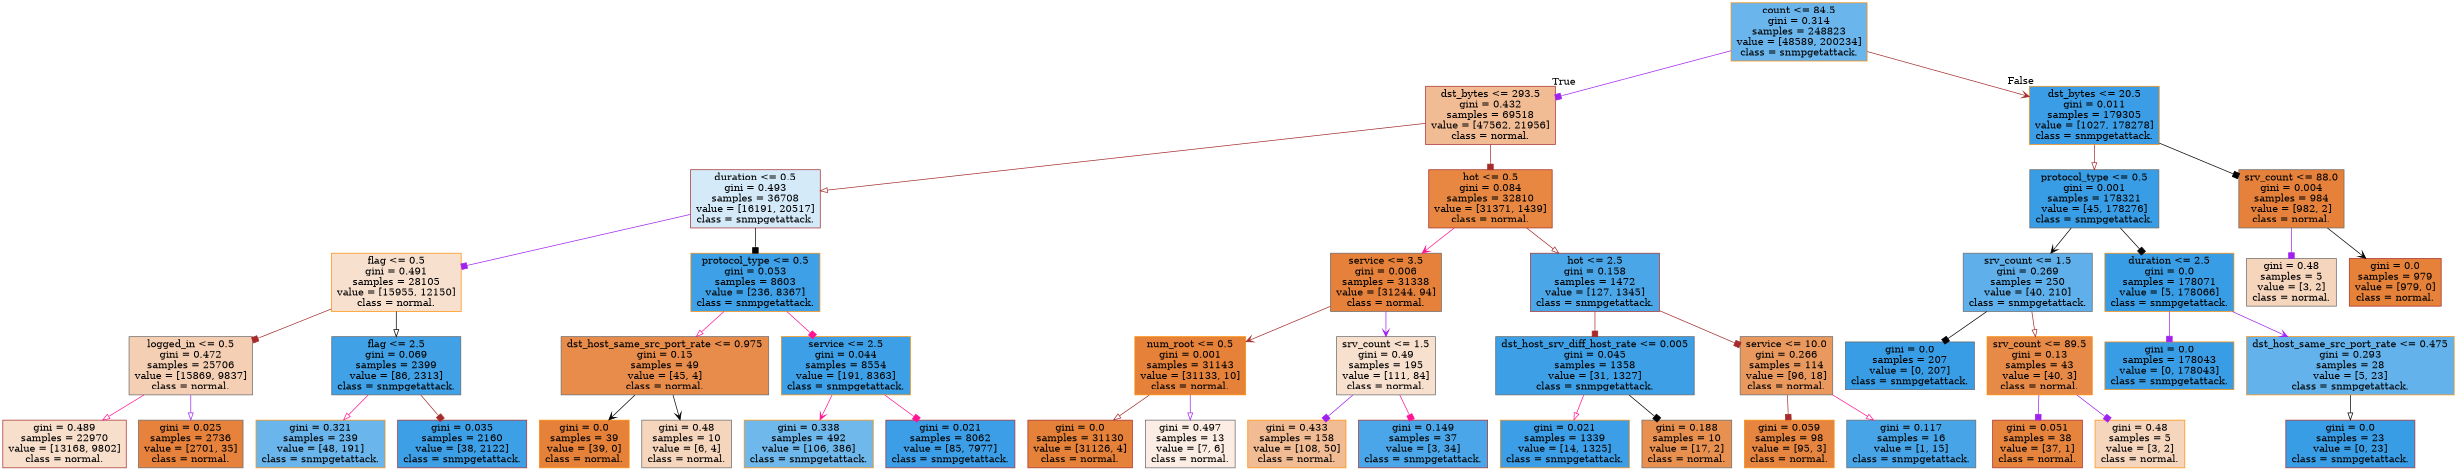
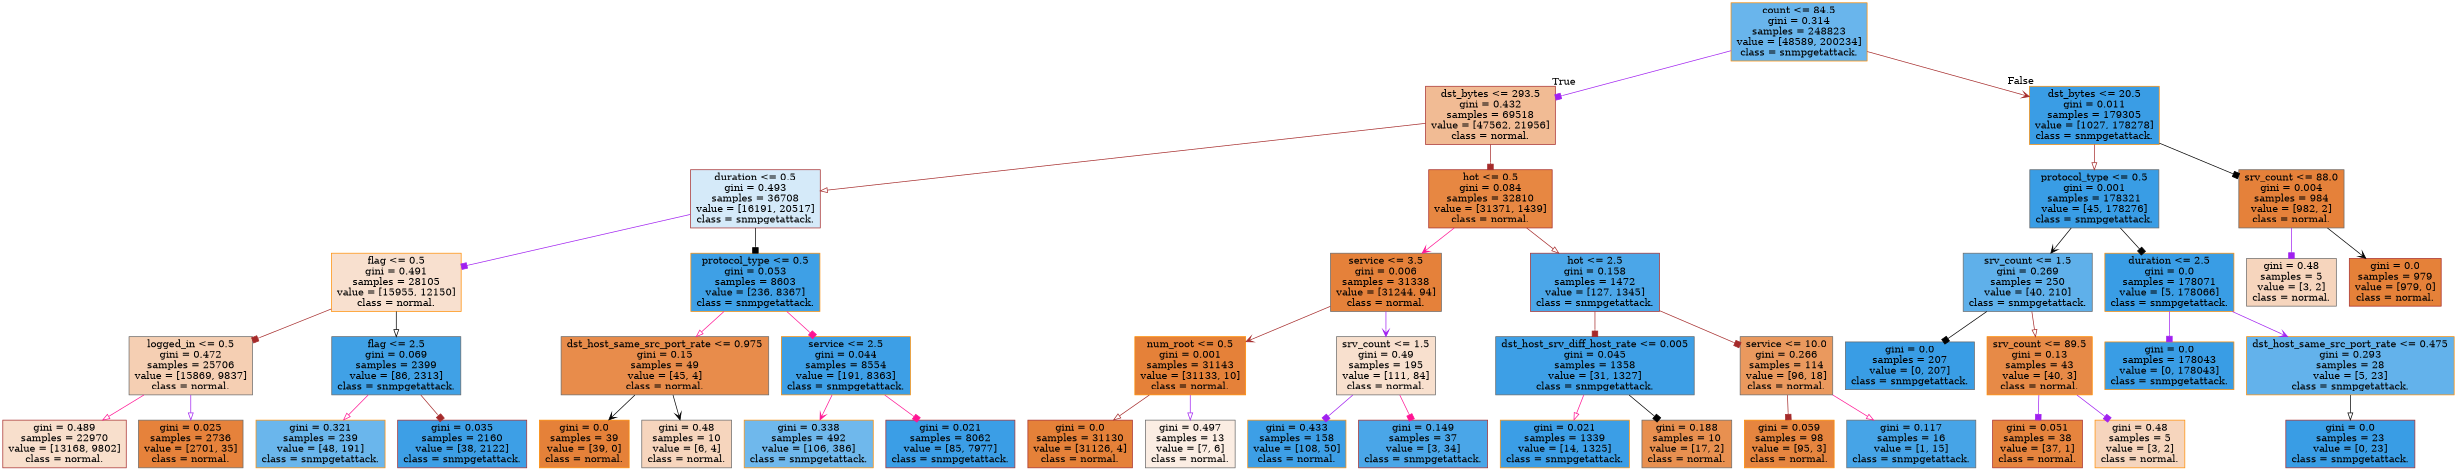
node "gini = 0.433 samples = 158 value = [108, 50] class = normal.": fillcolor #e5813989 -> #399de5f9
